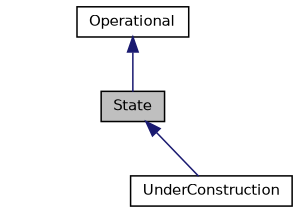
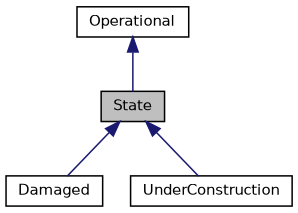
node "Damaged": added
